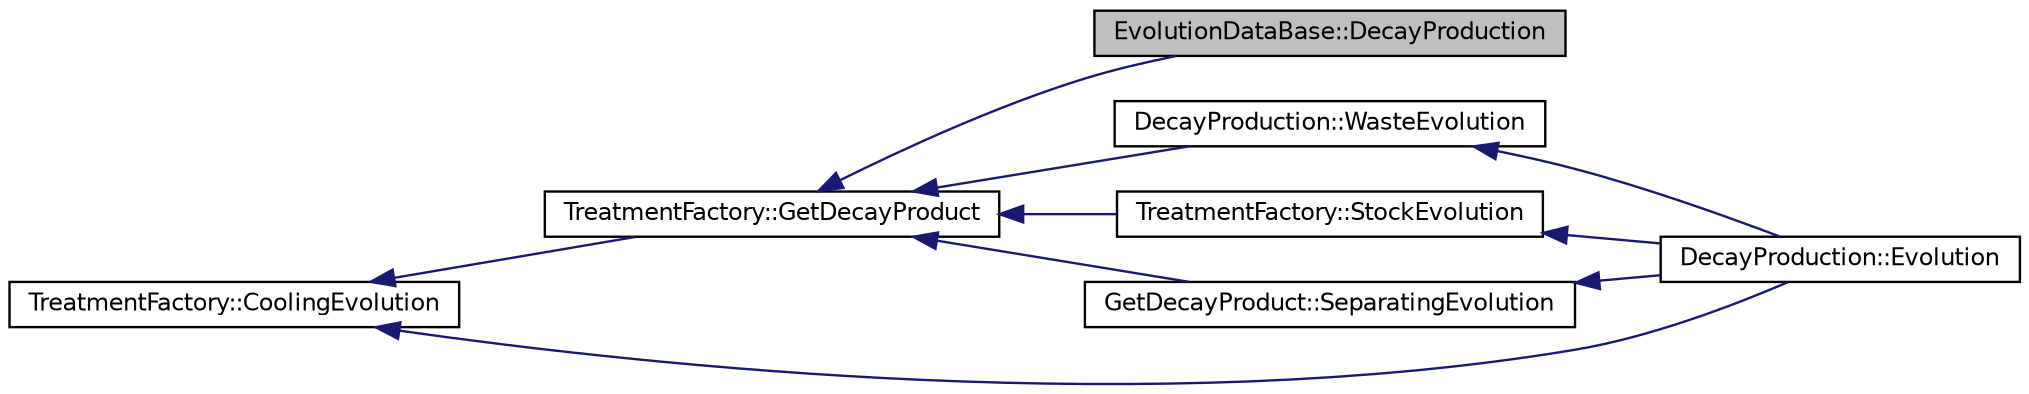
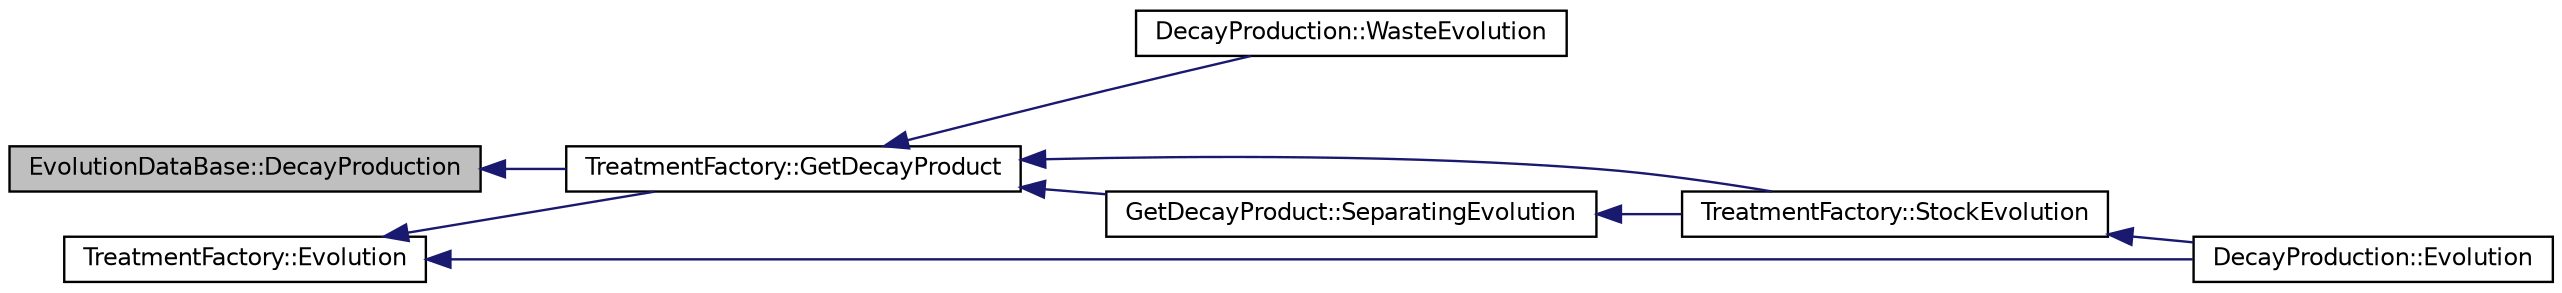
edge "EvolutionDataBase::DecayProduction" -> "TreatmentFactory::GetDecayProduct": reversed
edge "DecayProduction::Evolution" -> "DecayProduction::WasteEvolution": removed
edge "DecayProduction::Evolution" -> "GetDecayProduct::SeparatingEvolution": now "TreatmentFactory::StockEvolution" -> "GetDecayProduct::SeparatingEvolution"
node "TreatmentFactory::CoolingEvolution": label "TreatmentFactory::CoolingEvolution" -> "TreatmentFactory::Evolution"
